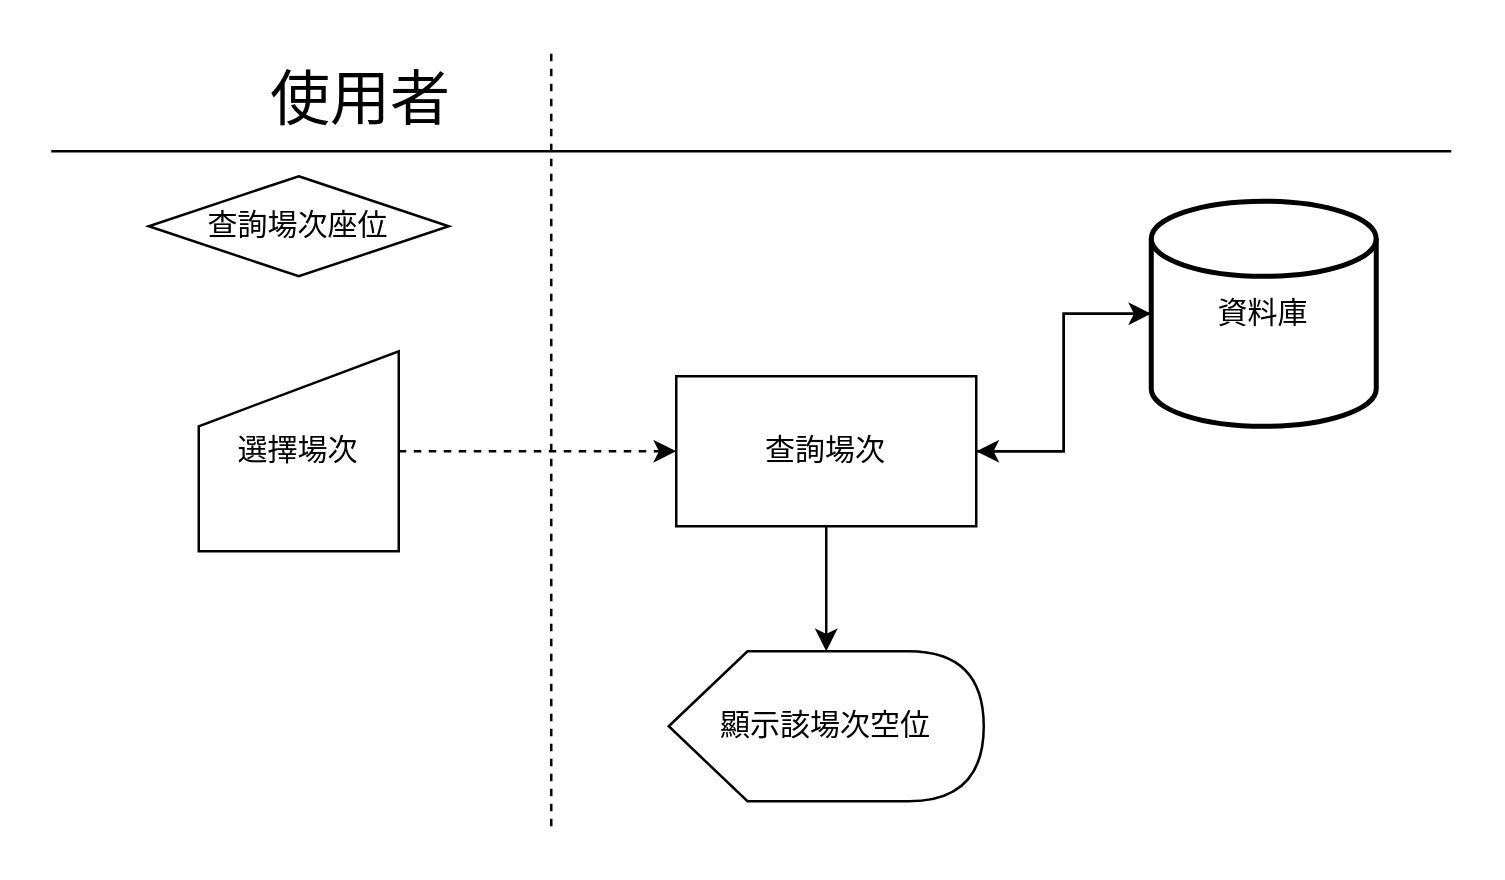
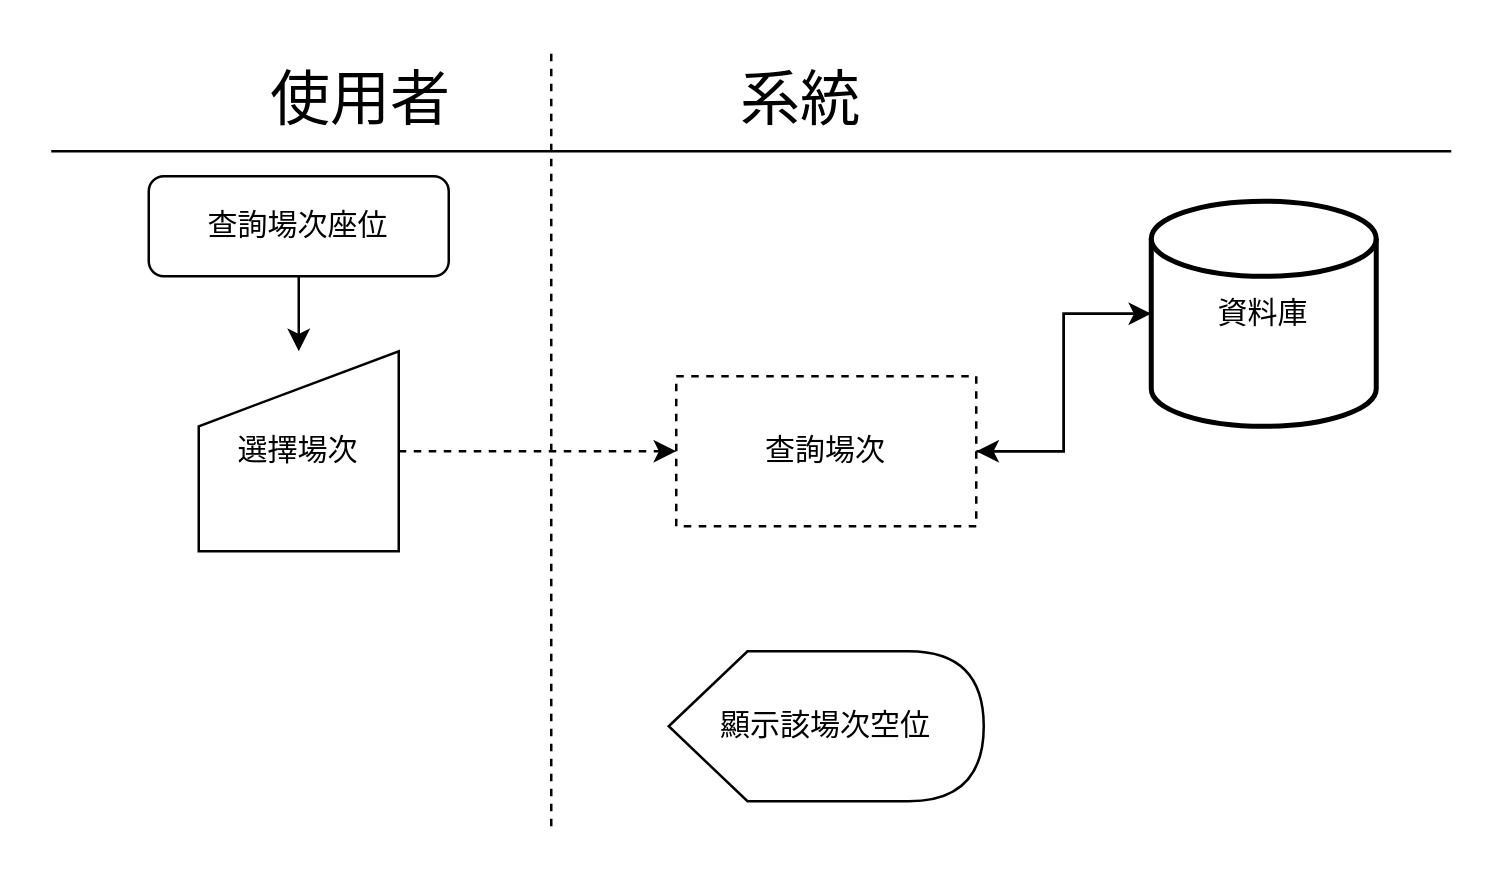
node "系統": added
node "查詢場次座位": shape diamond -> rounded rectangle
edge "查詢場次座位" -> "選擇場次": added
node "查詢場次": style solid -> dashed
edge "查詢場次" -> "顯示該場次空位": removed
